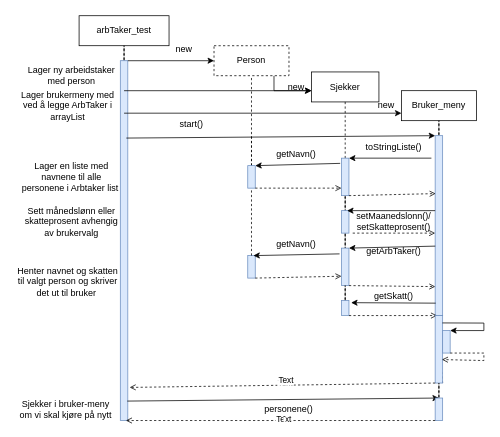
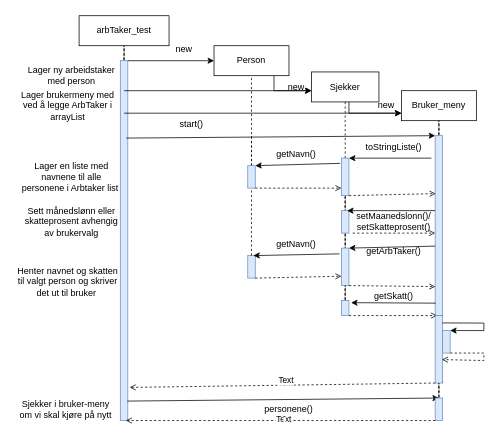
node "Person": style dashed -> solid
edge "Sjekker" -> "Bruker_meny": added
